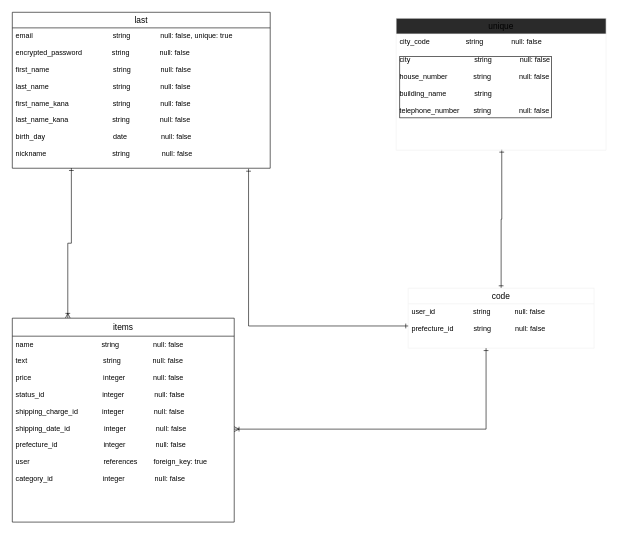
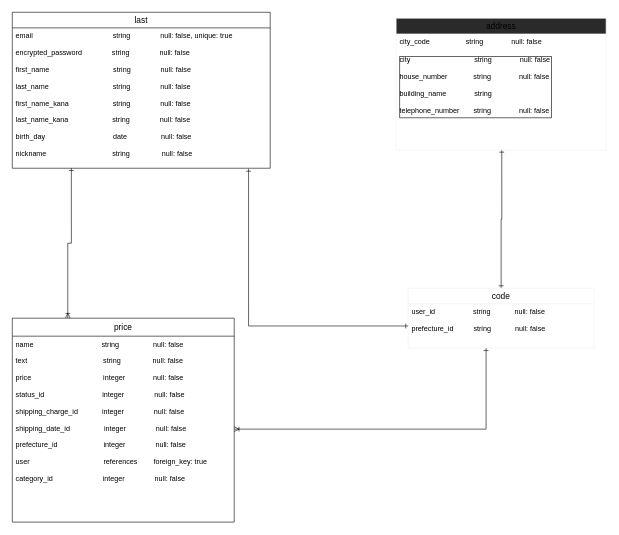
node "unique": label "unique" -> "address"
node "items": label "items" -> "price"
